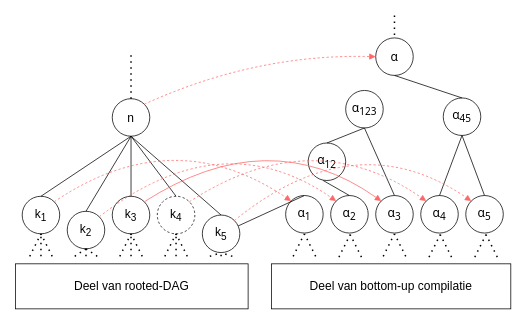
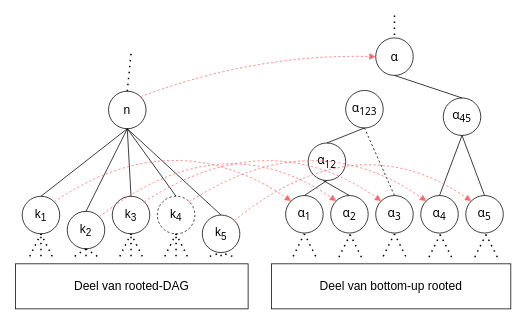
node "n": moved (131, 117) -> (127, 110)
edge "α123" -- "α3": style solid -> dashed
edge "k3" -> "α3": style solid -> dashed
edge "α1" -- "k5": now "α1" -- "α12"
node "Deel van bottom-up compilatie": label "Deel van bottom-up compilatie" -> "Deel van bottom-up rooted"
